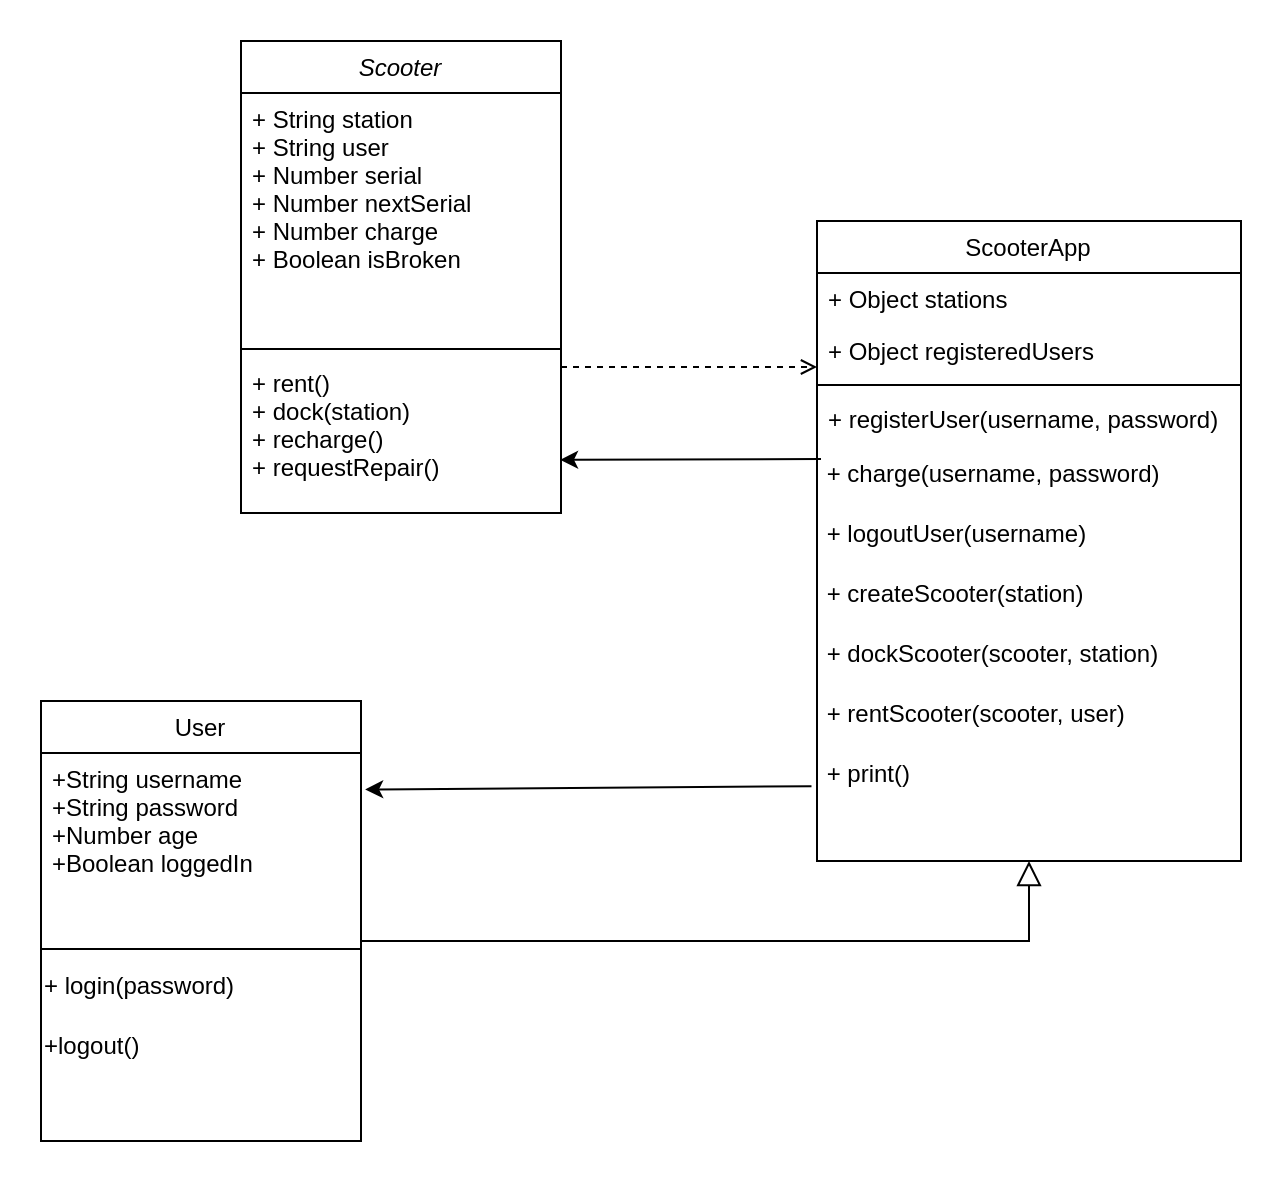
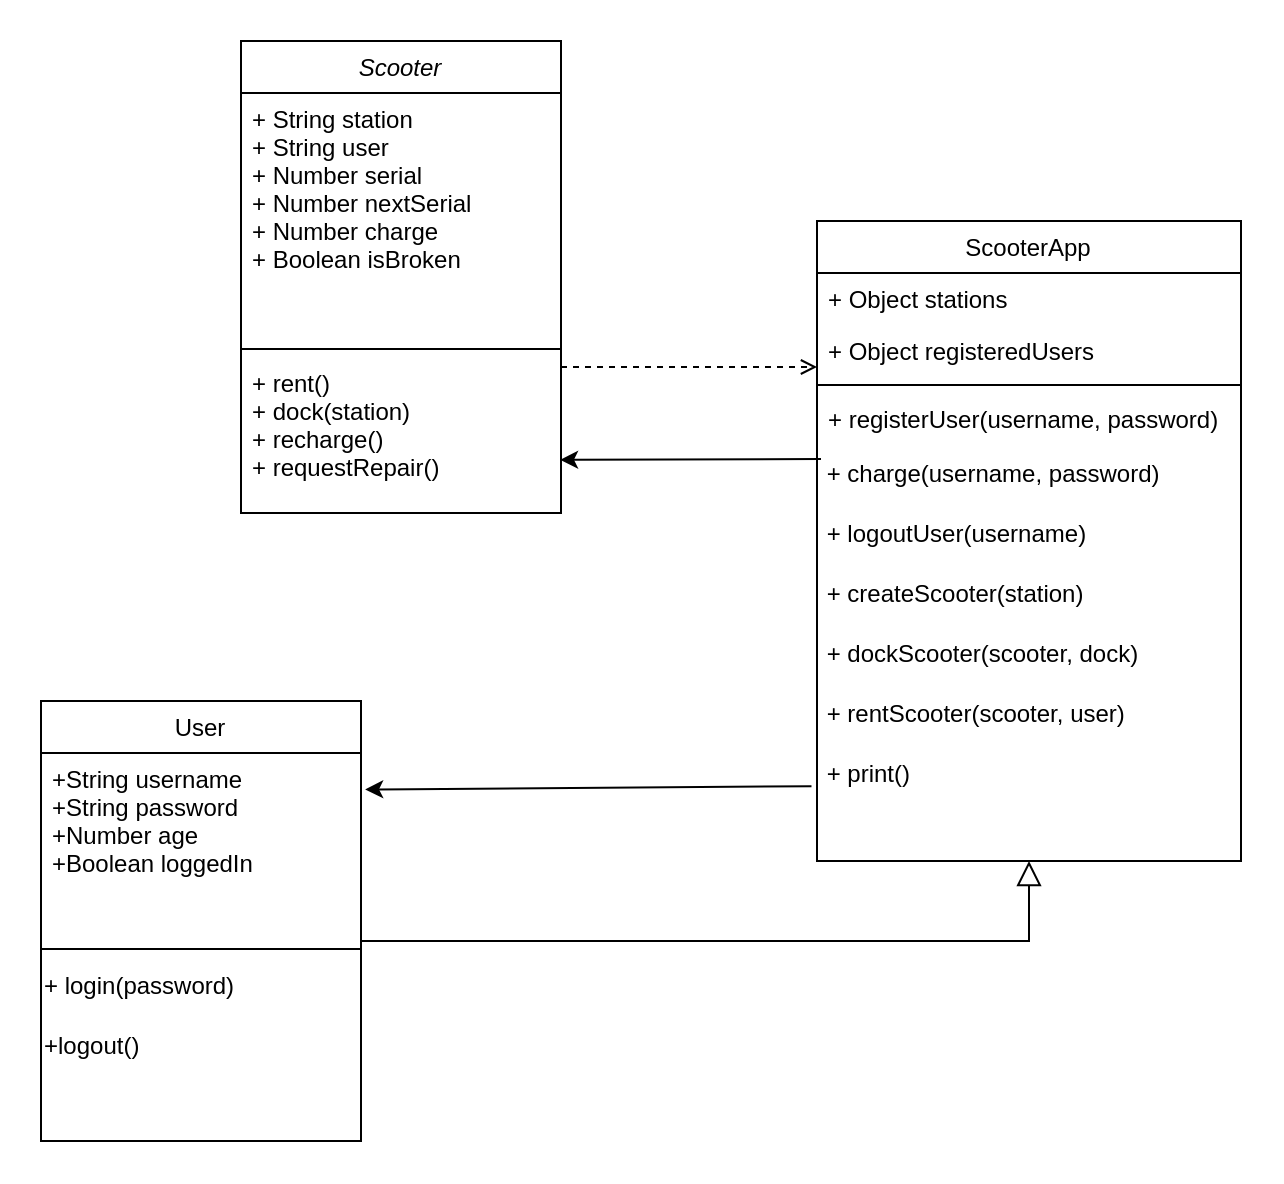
node "+ dockScooter(scooter, station)": label "+ dockScooter(scooter, station)" -> "+ dockScooter(scooter, dock)"
